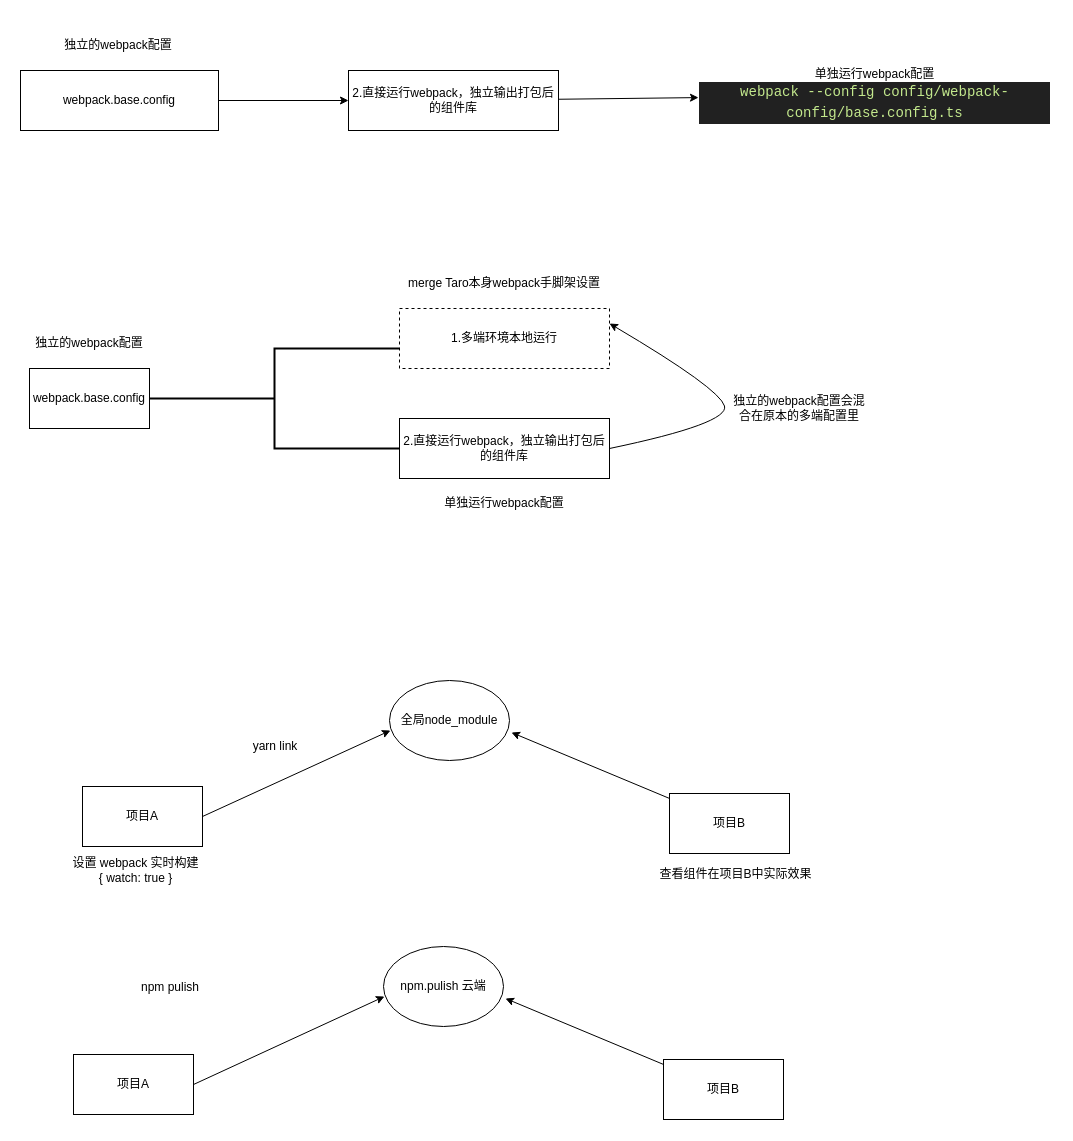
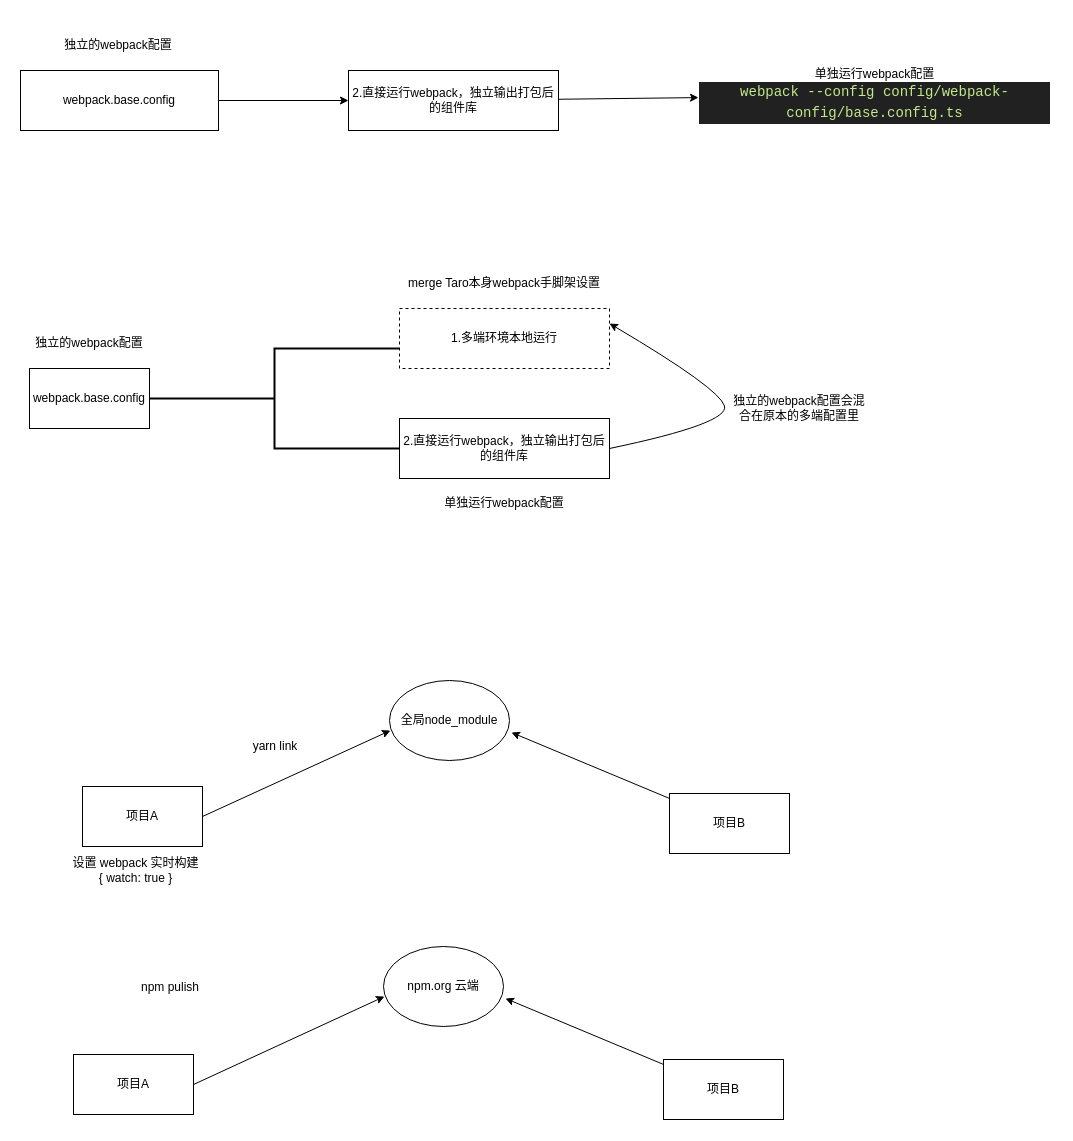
node "查看组件在项目B中实际效果": removed
node "npm.pulish 云端": label "npm.pulish 云端" -> "npm.org 云端"
